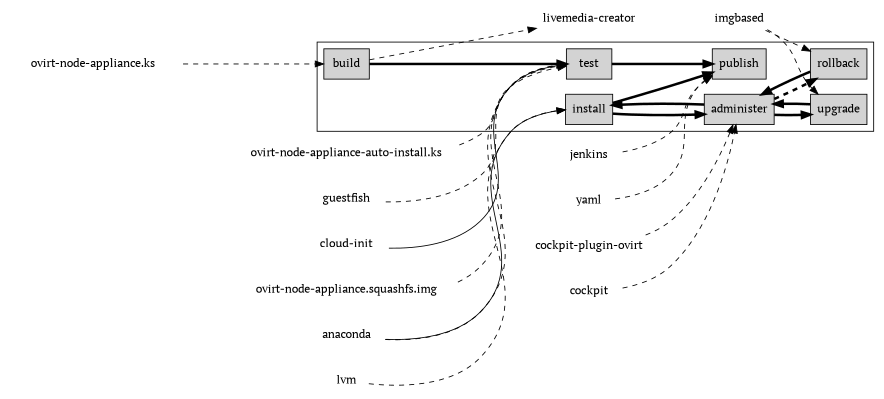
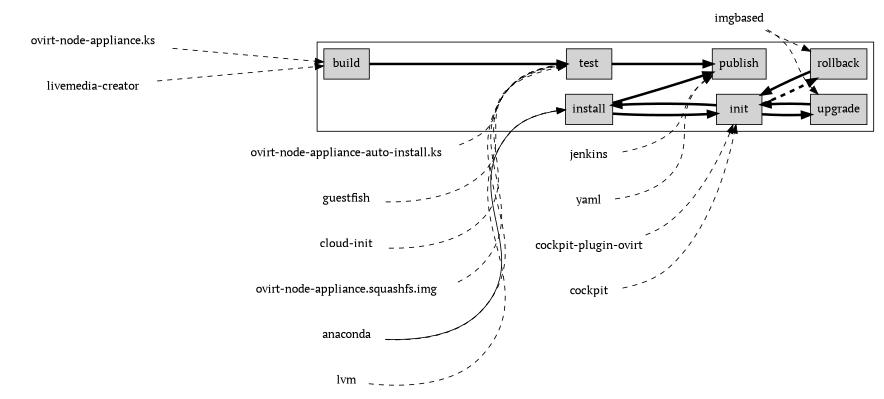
edge "build" -> "livemedia-creator": reversed
node "administer": label "administer" -> "init"
edge "cloud-init" -> "test": style solid -> dashed
